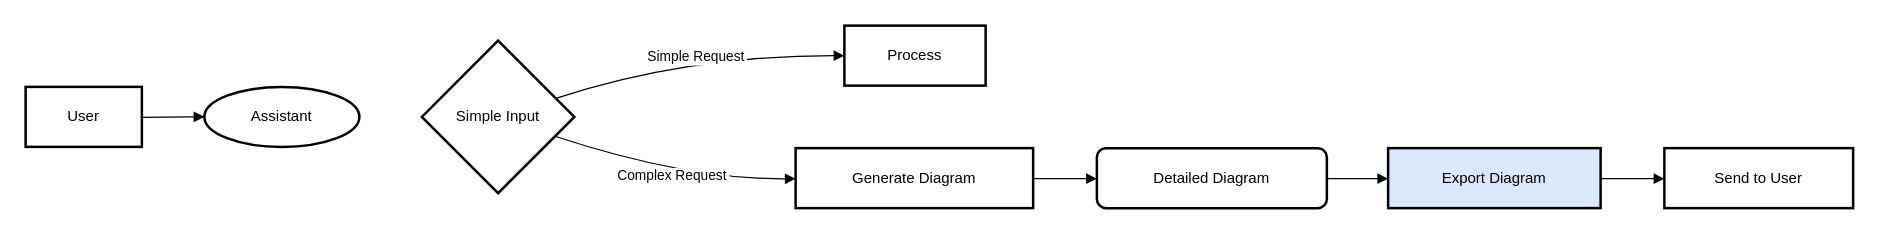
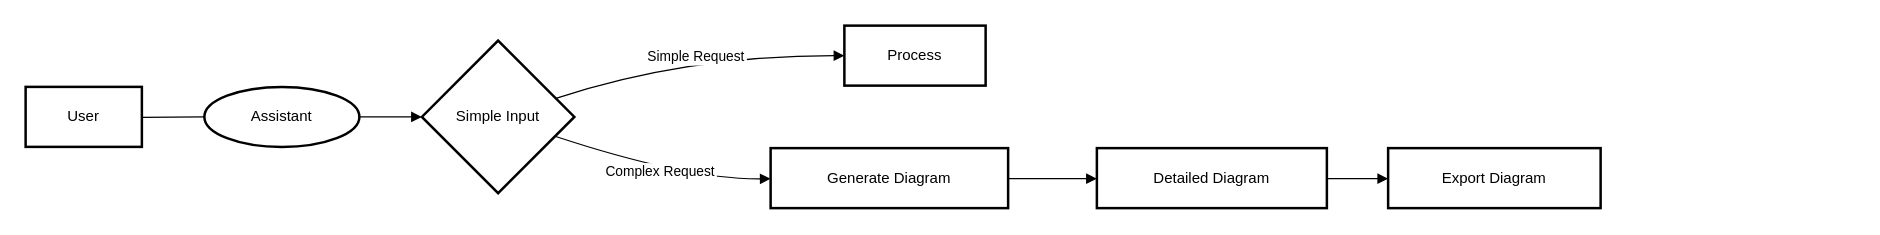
edge "User" -> "Assistant": arrowhead block -> none
edge "Assistant" -> "Simple Input": added
node "Generate Diagram": moved (914, 178) -> (889, 178)
node "Detailed Diagram": shape rounded rectangle -> rectangle
node "Export Diagram": fillcolor #dae8fc -> #ffffff
node "Send to User": removed
edge "Export Diagram" -> "Send to User": removed
